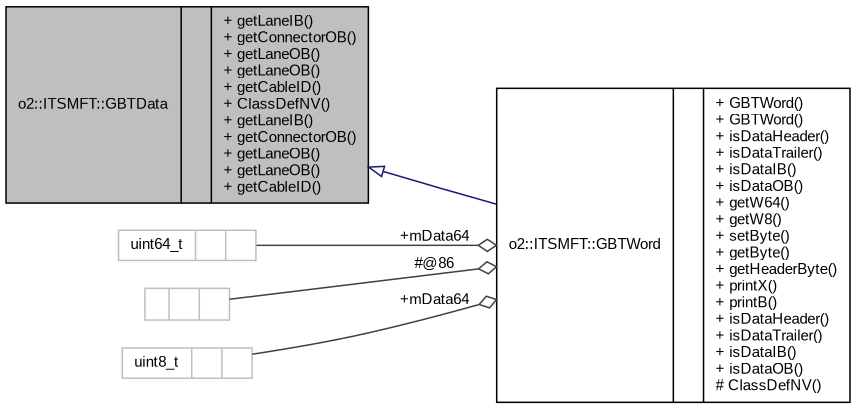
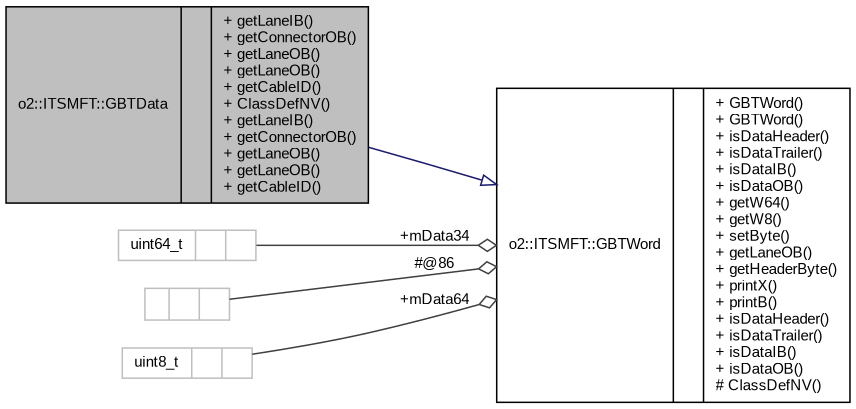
edge "o2::ITSMFT::GBTWord" -> "o2::ITSMFT::GBTData": reversed
edge "uint64_t" -> "o2::ITSMFT::GBTWord": label " +mData64" -> " +mData34"
node "o2::ITSMFT::GBTWord": text "+ getByte()" -> "+ getLaneOB()"
